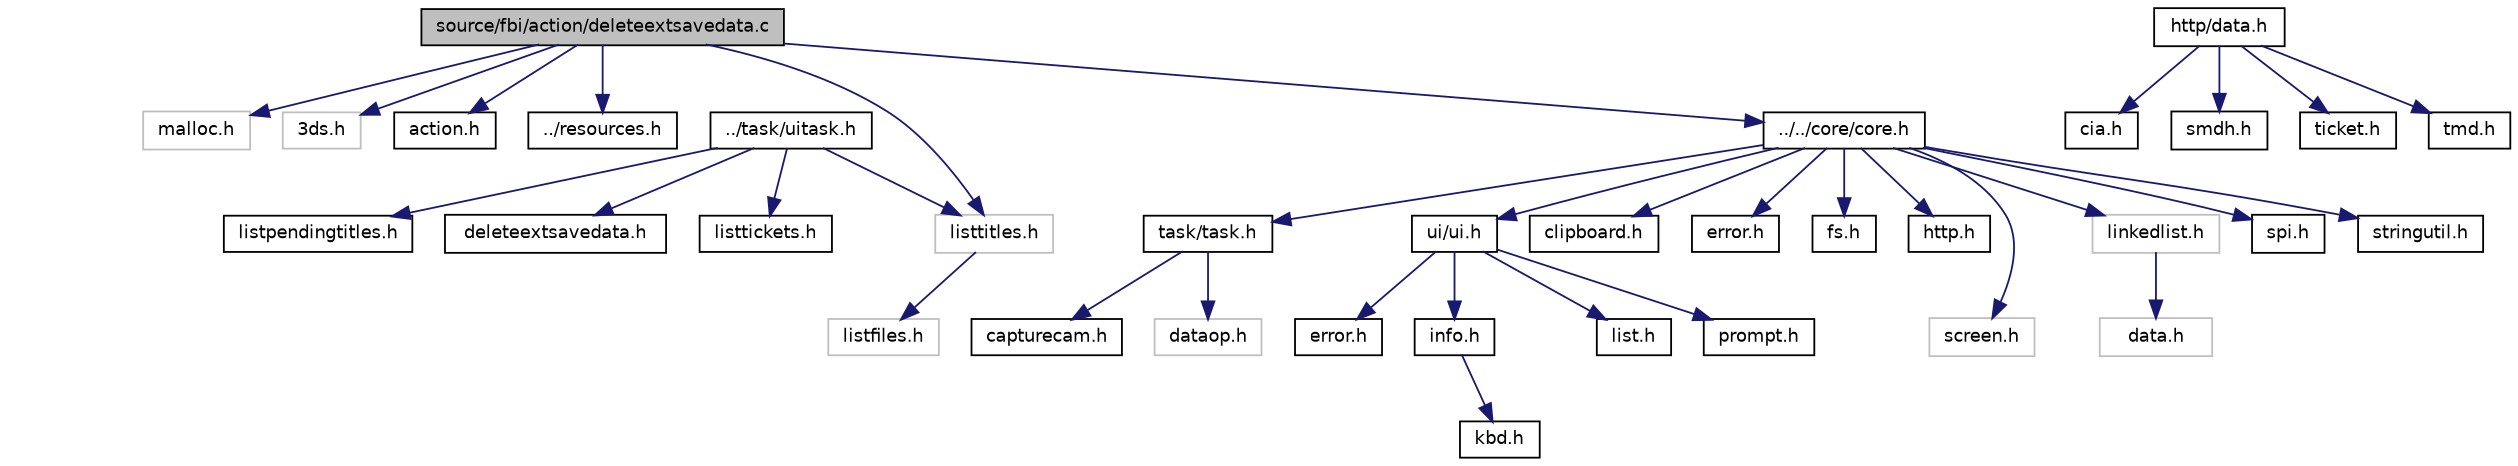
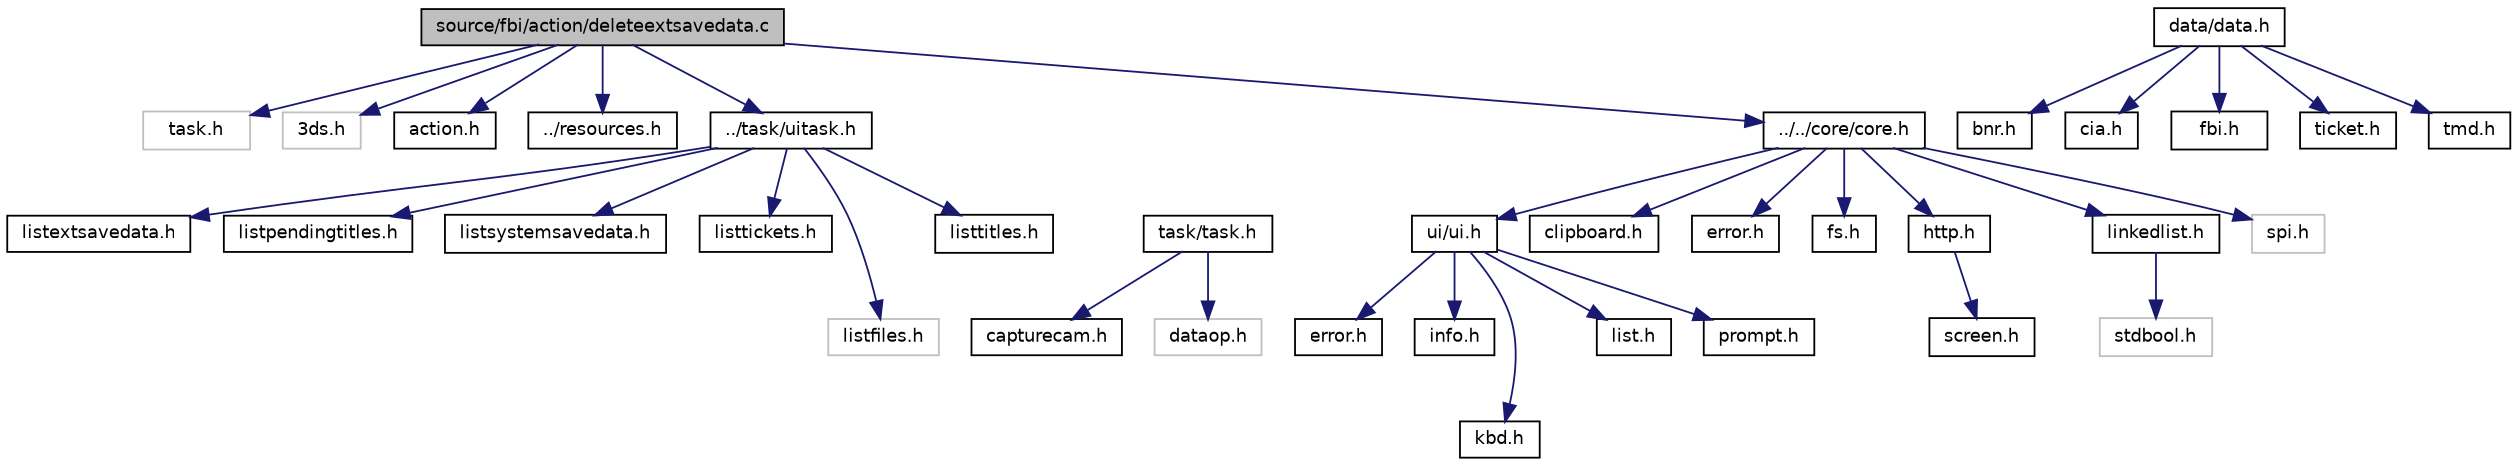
node "http/data.h": label "http/data.h" -> "data/data.h"
edge "source/fbi/action/deleteextsavedata.c" -> "listtitles.h": now "source/fbi/action/deleteextsavedata.c" -> "../task/uitask.h"
node "malloc.h": label "malloc.h" -> "task.h"
node "bnr.h": added
node "smdh.h": label "smdh.h" -> "fbi.h"
edge "../../core/core.h" -> "task/task.h": removed
edge "../../core/core.h" -> "screen.h": now "http.h" -> "screen.h"
node "listextsavedata.h": added
node "deleteextsavedata.h": label "deleteextsavedata.h" -> "listsystemsavedata.h"
node "listtitles.h": color grey75 -> black
node "linkedlist.h": color grey75 -> black
node "spi.h": color black -> grey75
node "stringutil.h": removed
edge "listtitles.h" -> "listfiles.h": now "../task/uitask.h" -> "listfiles.h"
node "screen.h": color grey75 -> black
node "data.h": label "data.h" -> "stdbool.h"
edge "info.h" -> "kbd.h": now "ui/ui.h" -> "kbd.h"
